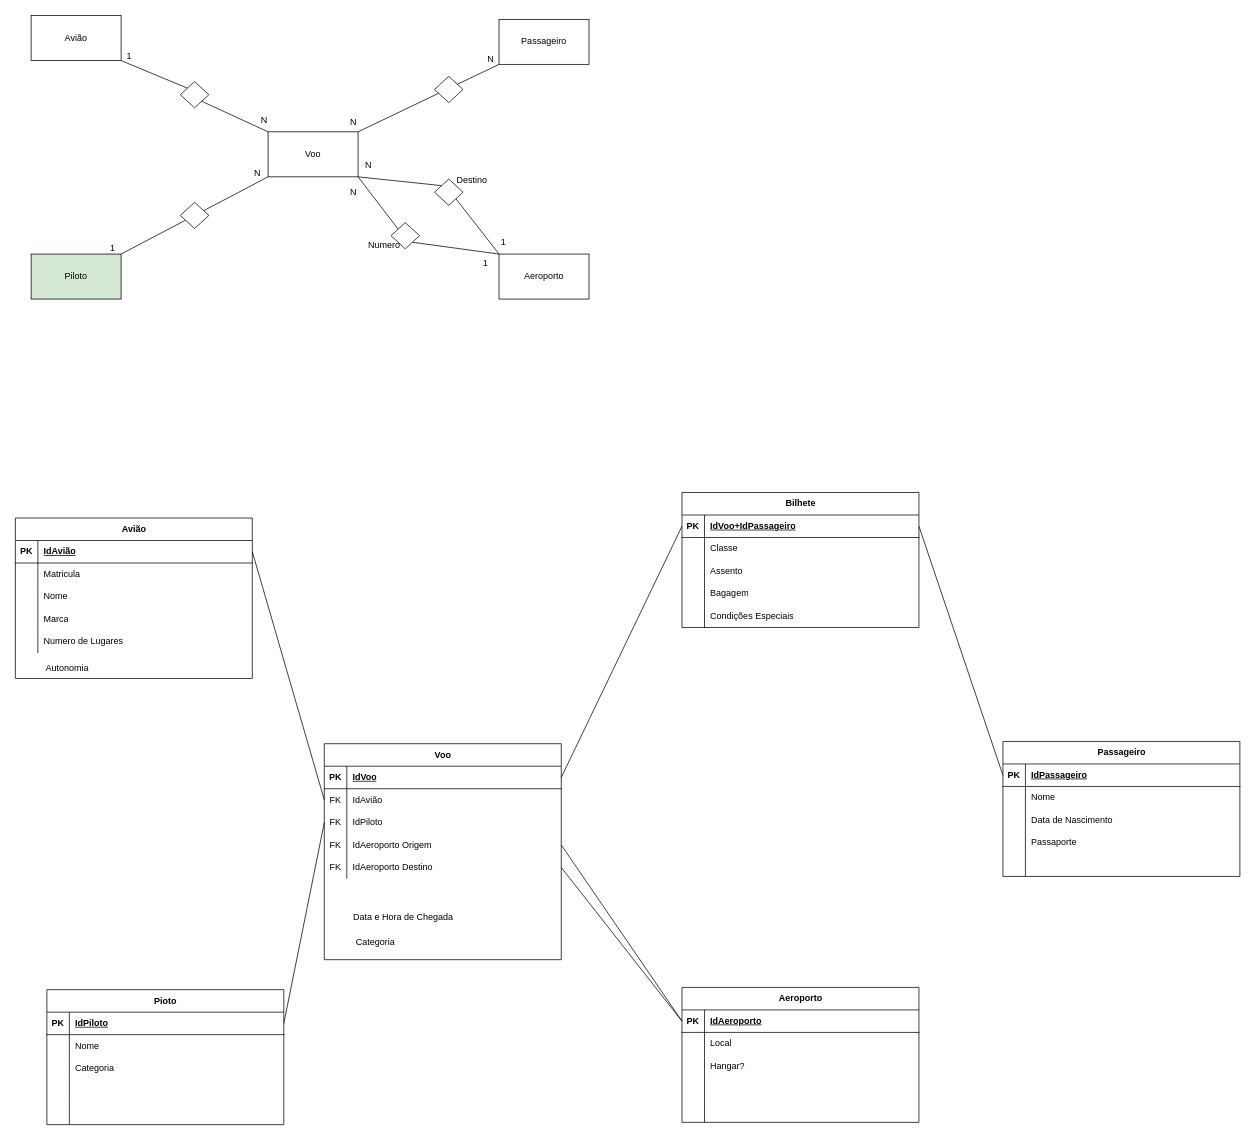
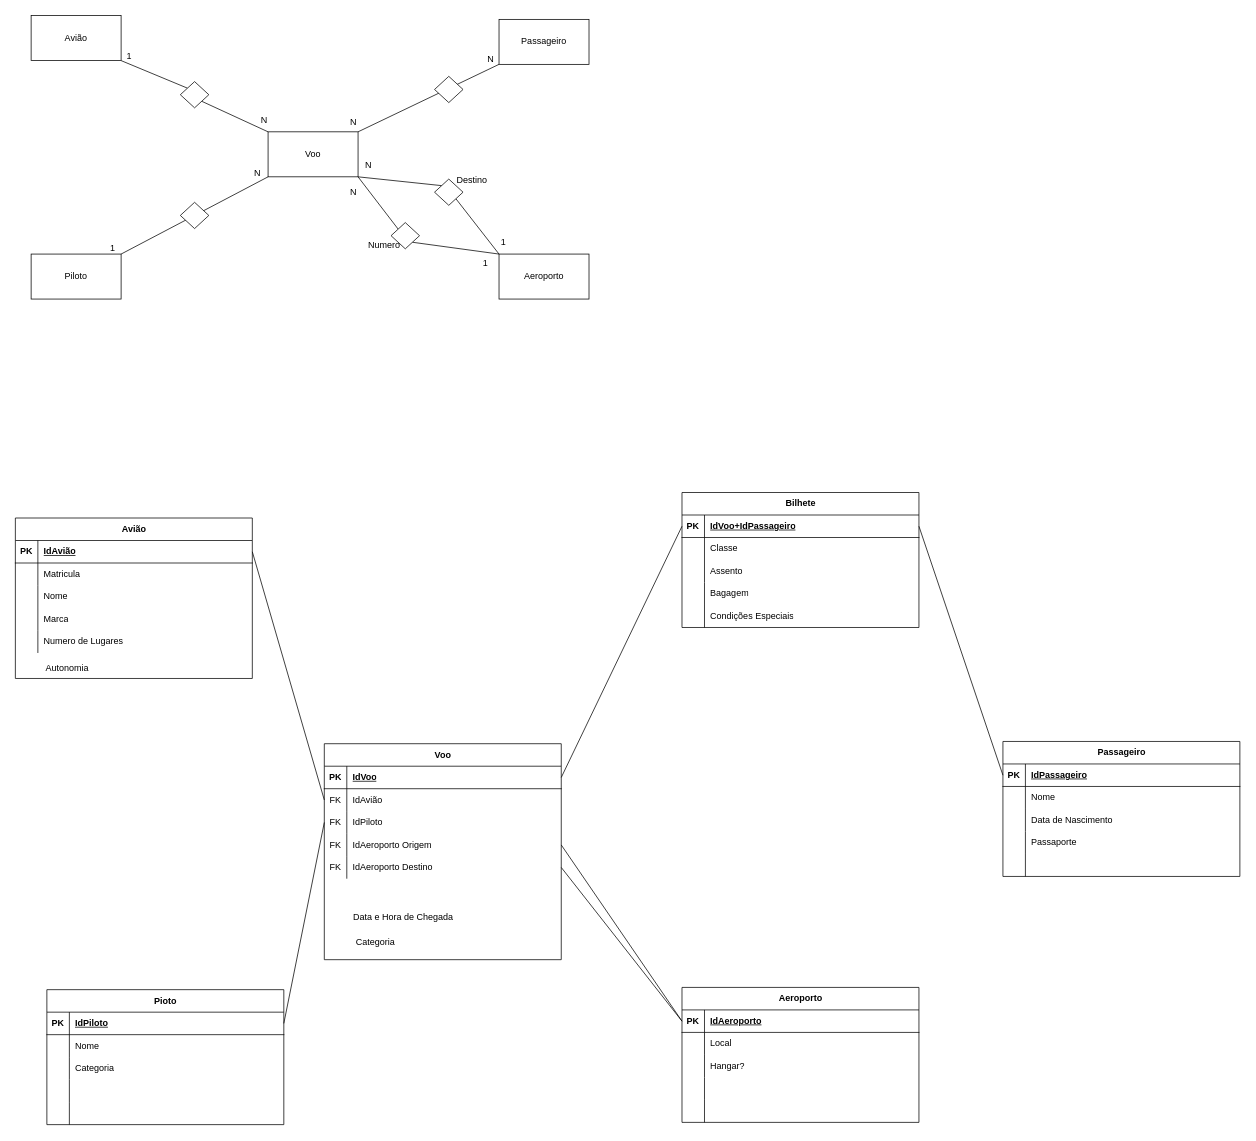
node "Piloto": fillcolor #d5e8d4 -> #ffffff
